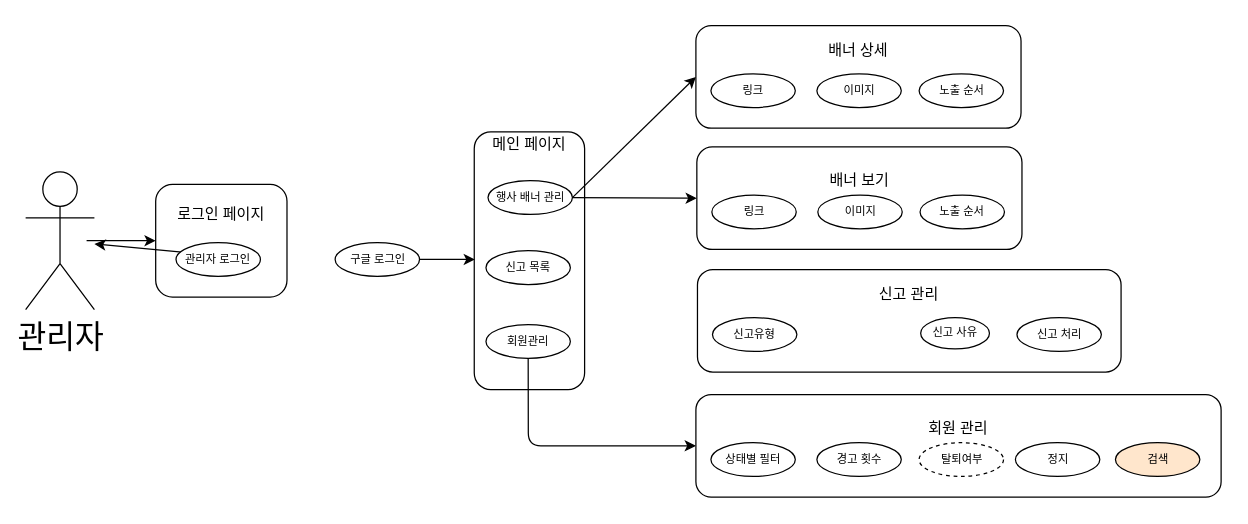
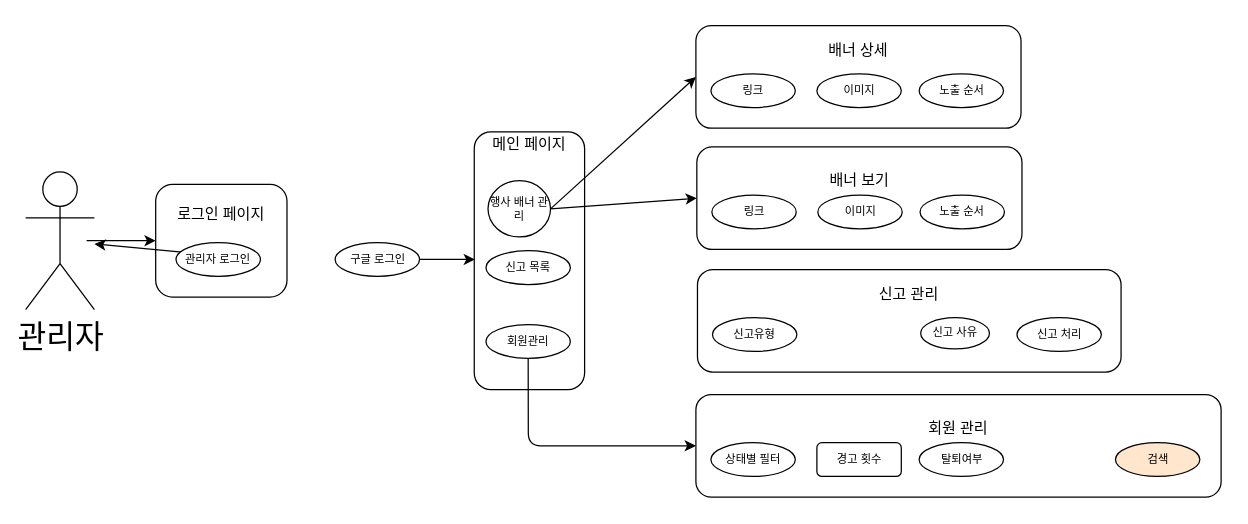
node "행사 배너 관리": size 84x34 -> 63x56
node "경고 횟수": shape ellipse -> rounded rectangle
node "탈퇴여부": style dashed -> solid
node "정지": removed
